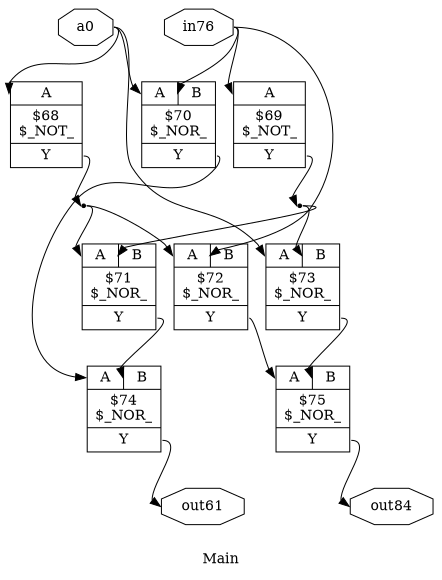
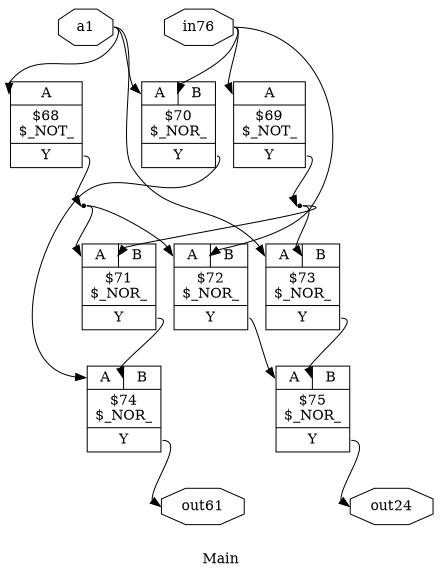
node "a0": label "a0" -> "a1"
node "out84": label "out84" -> "out24"
